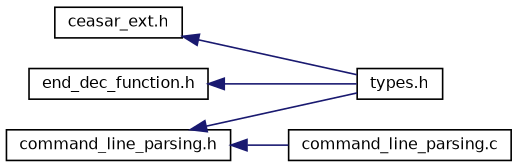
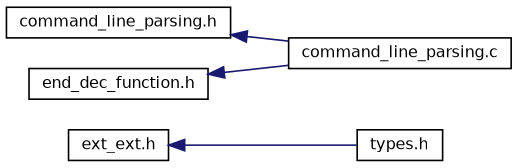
node "ceasar_ext.h": label "ceasar_ext.h" -> "ext_ext.h"
edge "types.h" -> "end_dec_function.h": now "command_line_parsing.c" -> "end_dec_function.h"
edge "types.h" -> "command_line_parsing.h": removed
